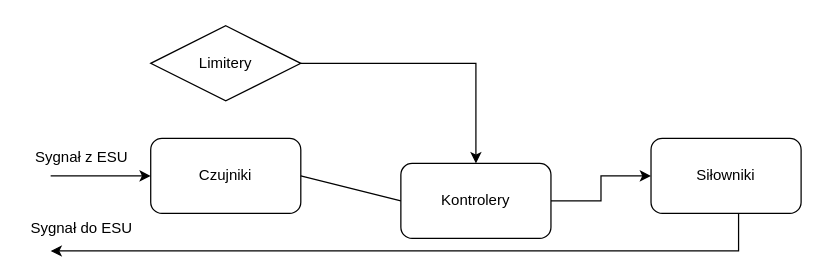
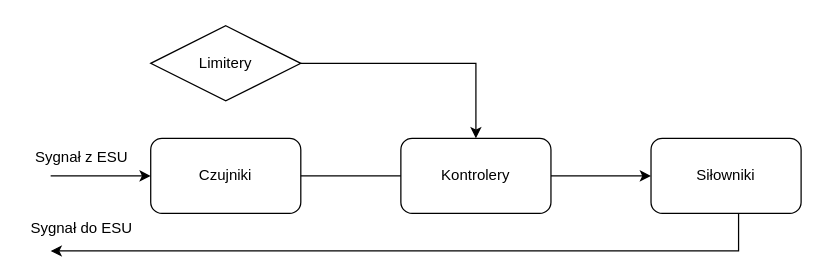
node "Kontrolery": moved (476, 201) -> (476, 176)
